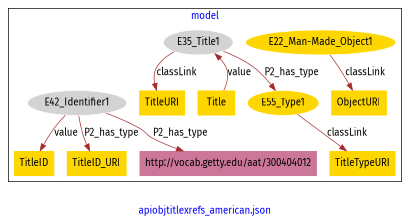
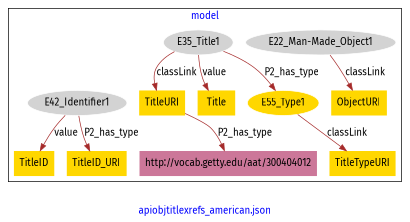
node "E22_Man-Made_Object1": fillcolor gold -> lightgray
edge "Title" -> "E35_Title1": reversed
edge "E42_Identifier1" -> "http://vocab.getty.edu/aat/300404012": now "TitleURI" -> "http://vocab.getty.edu/aat/300404012"
